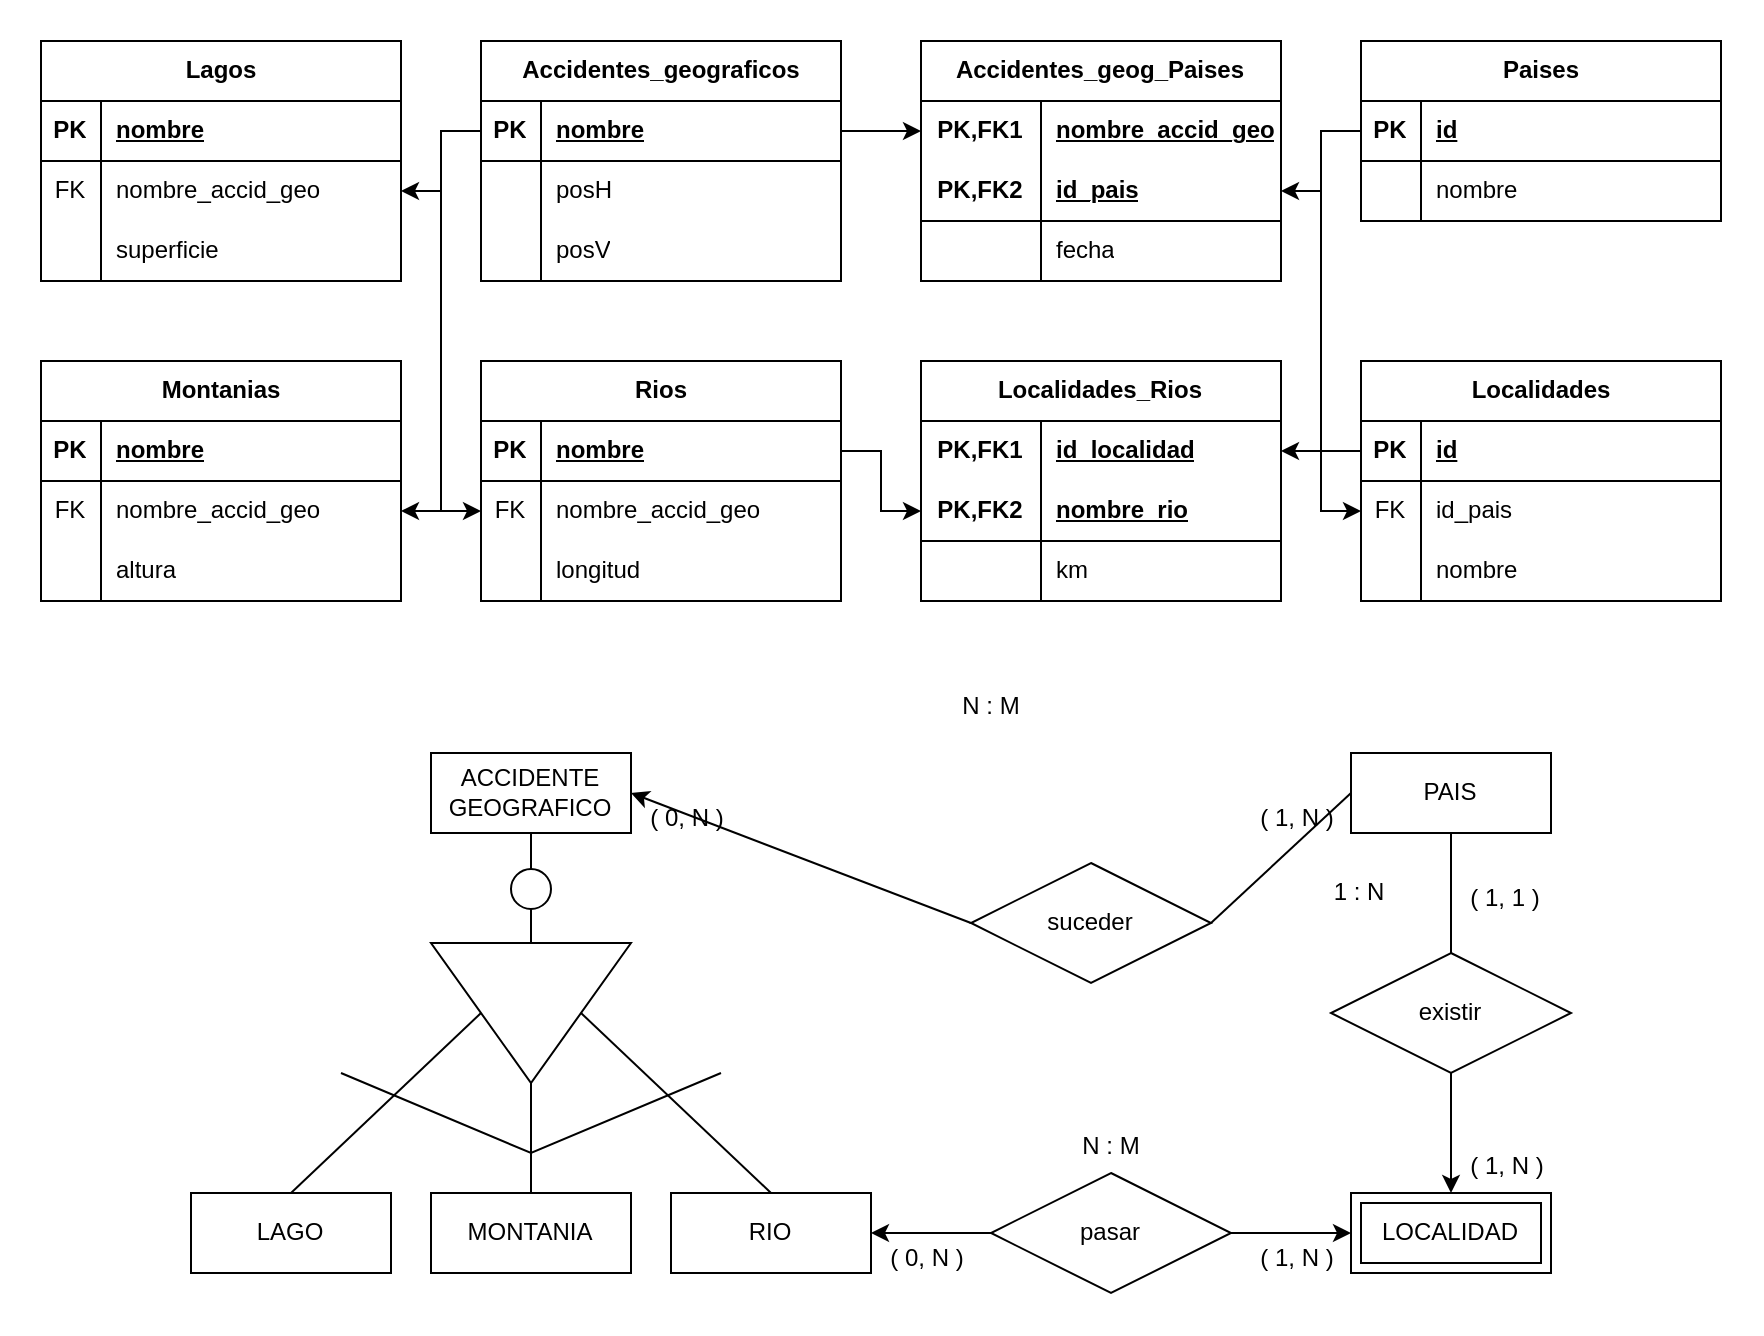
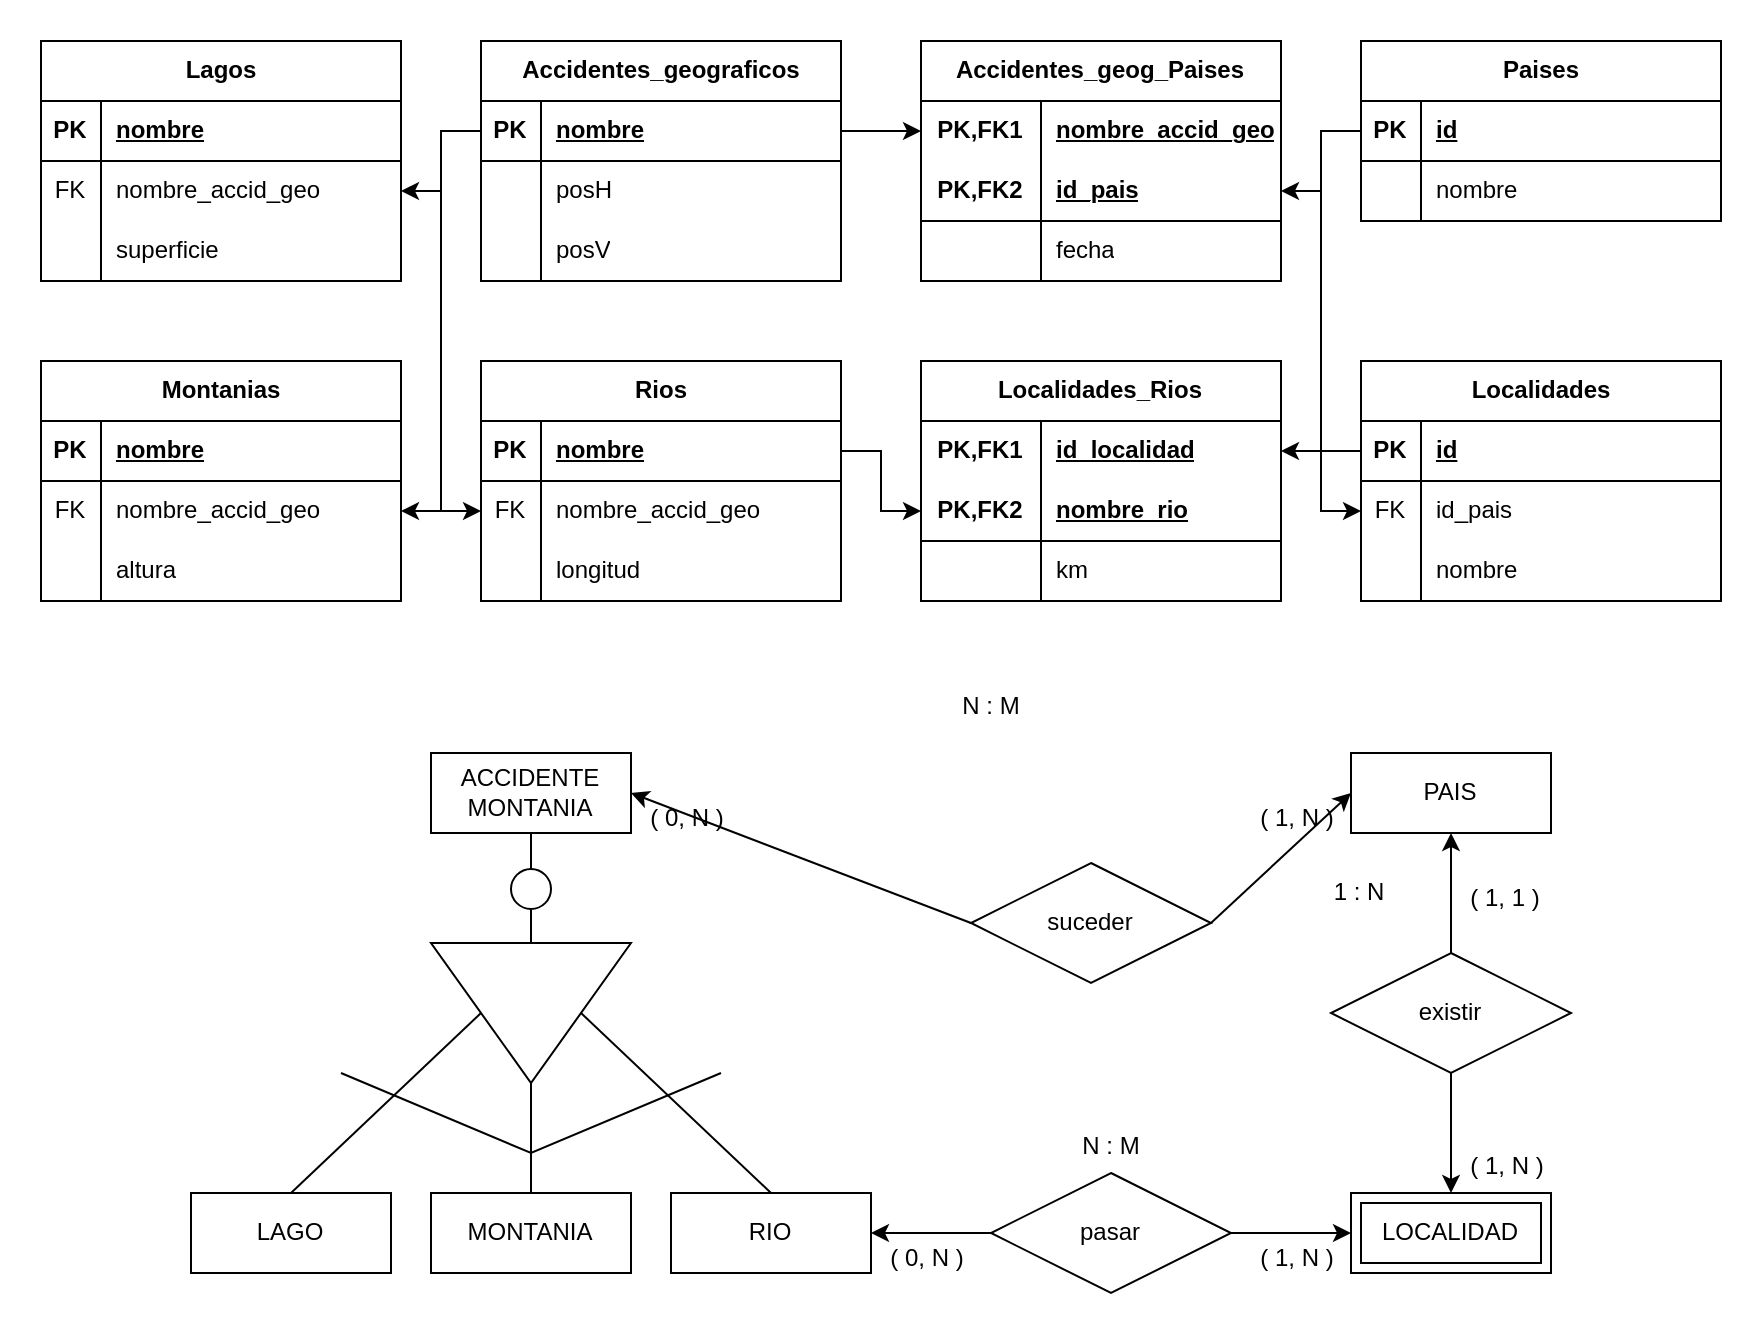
node "ACCIDENTE GEOGRAFICO": label "ACCIDENTE GEOGRAFICO" -> "ACCIDENTE MONTANIA"
edge "PAIS" -- "suceder": arrowhead none -> classic
edge "PAIS" -- "existir": arrowhead none -> classic
